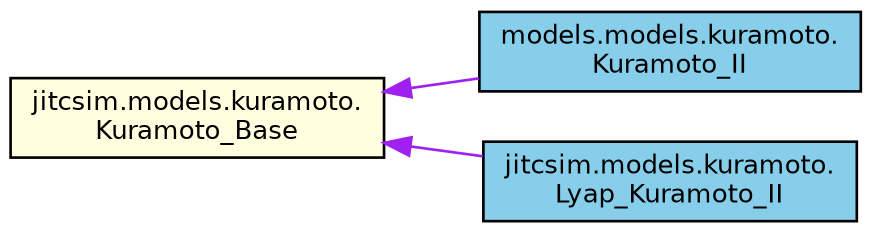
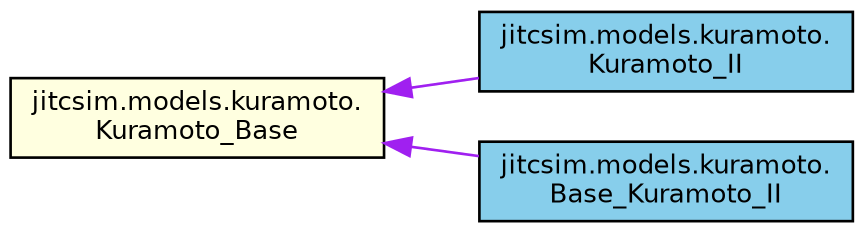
node "models.models.kuramoto. Kuramoto_II": label "models.models.kuramoto. Kuramoto_II" -> "jitcsim.models.kuramoto. Kuramoto_II"
node "jitcsim.models.kuramoto. Lyap_Kuramoto_II": label "jitcsim.models.kuramoto. Lyap_Kuramoto_II" -> "jitcsim.models.kuramoto. Base_Kuramoto_II"
